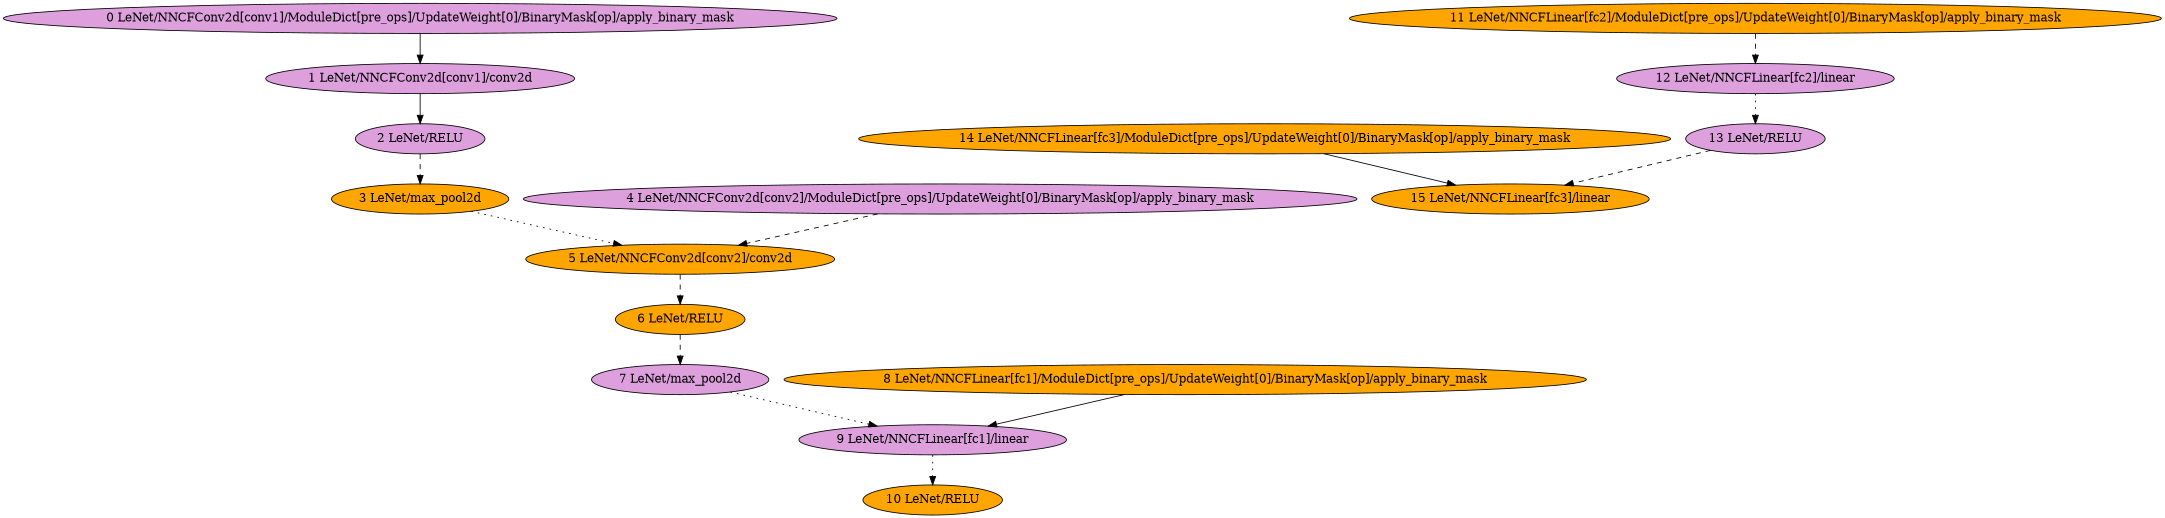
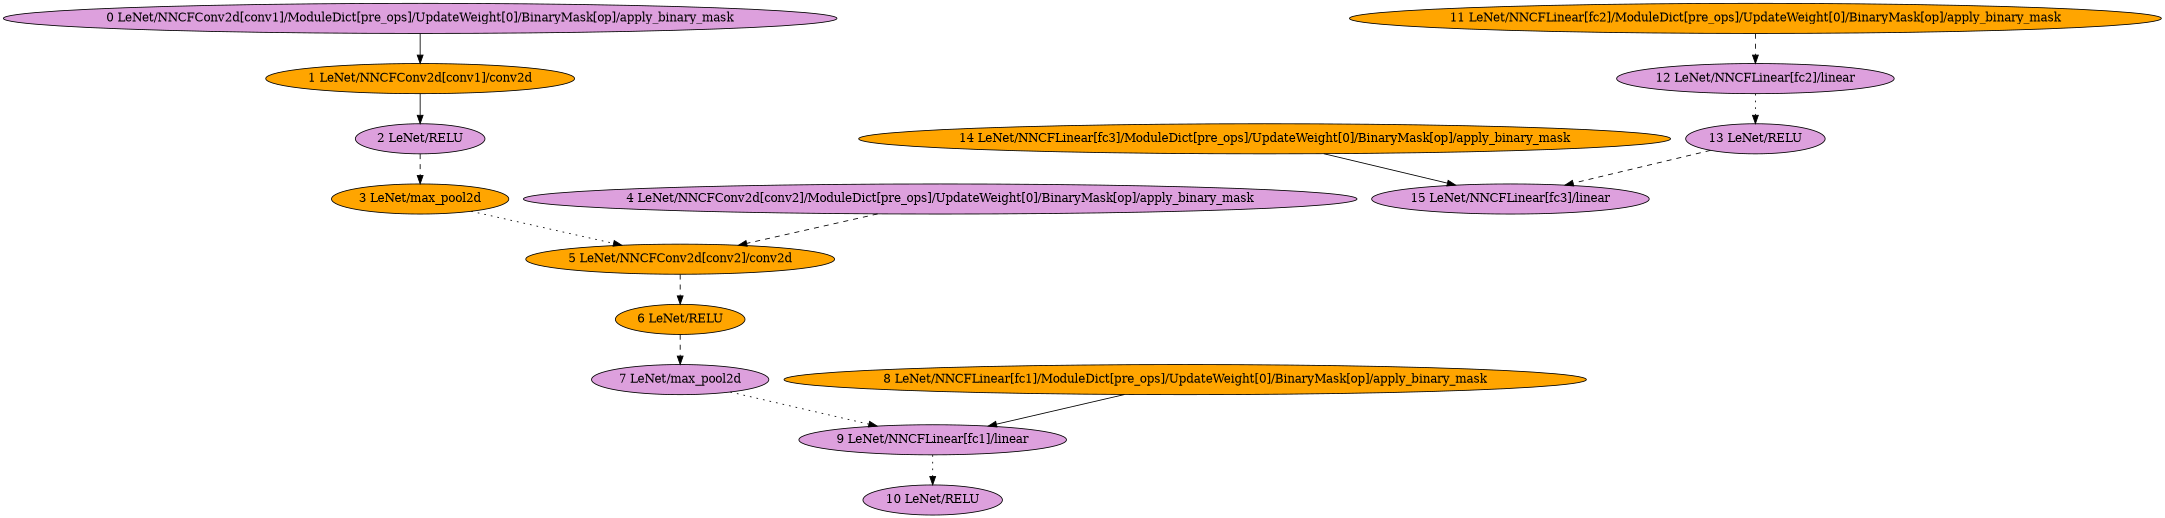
node "1 LeNet/NNCFConv2d[conv1]/conv2d": fillcolor plum -> orange
node "15 LeNet/NNCFLinear[fc3]/linear": fillcolor orange -> plum
node "10 LeNet/RELU": fillcolor orange -> plum
